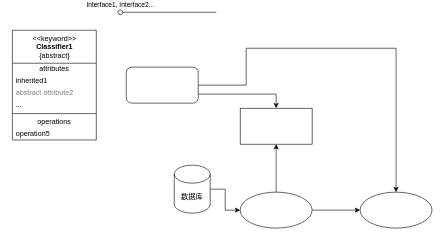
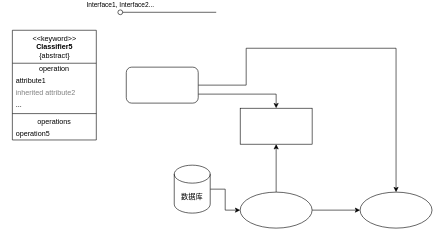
node "<<keyword>> Classifier1 {abstract}": label "<<keyword>> Classifier1 {abstract}" -> "<<keyword>> Classifier5 {abstract}"
node "attributes": label "attributes" -> "operation"
node "inherited1": label "inherited1" -> "attribute1"
node "abstract attribute2": label "abstract attribute2" -> "inherited attribute2"
